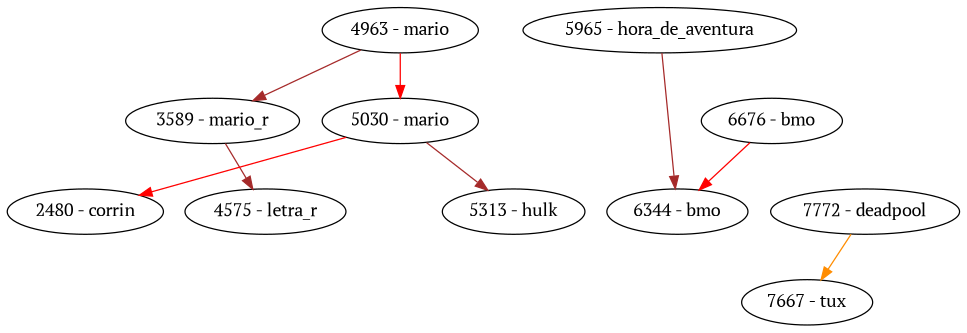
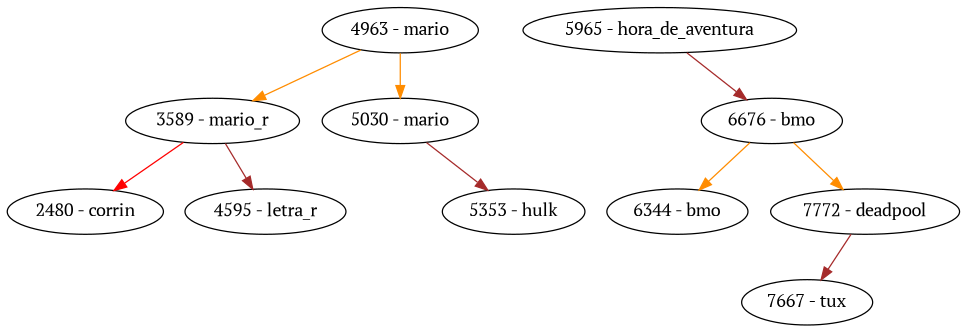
edge "4963 - mario" -> "5030 - mario": color red -> darkorange
edge "4963 - mario" -> "3589 - mario_r": color brown -> darkorange
edge "5965 - hora_de_aventura" -> "6344 - bmo": now "5965 - hora_de_aventura" -> "6676 - bmo"
edge "6676 - bmo" -> "6344 - bmo": color red -> darkorange
edge "6676 - bmo" -> "7772 - deadpool": added
edge "5030 - mario" -> "2480 - corrin": now "3589 - mario_r" -> "2480 - corrin"
node "4575 - letra_r": label "4575 - letra_r" -> "4595 - letra_r"
node "5313 - hulk": label "5313 - hulk" -> "5353 - hulk"
edge "7772 - deadpool" -> "7667 - tux": color darkorange -> brown
